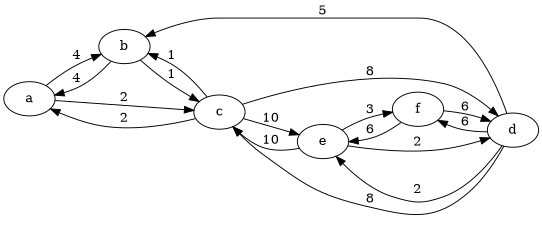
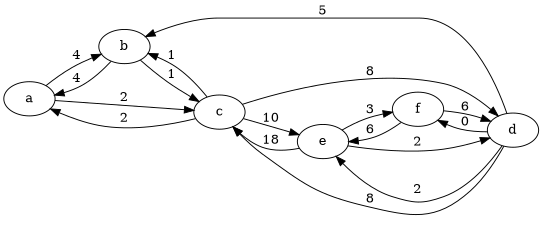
edge "d" -> "f": label "6" -> "0"
edge "e" -> "c": label "10" -> "18"
